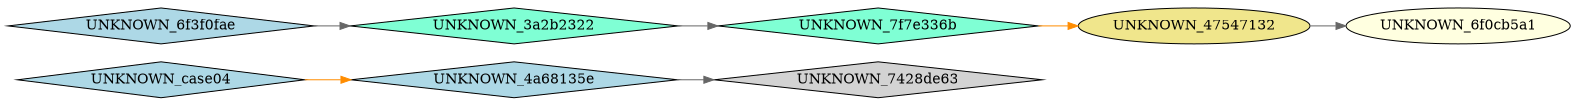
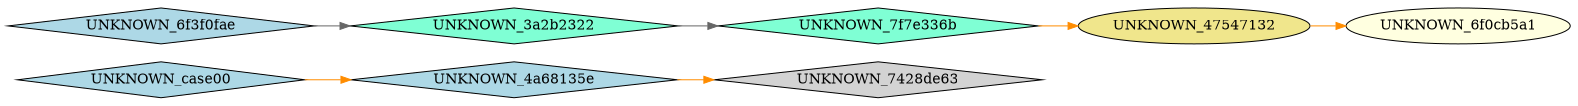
edge "UNKNOWN_47547132" -> "UNKNOWN_6f0cb5a1": color gray40 -> darkorange
node "UNKNOWN_case04": label "UNKNOWN_case04" -> "UNKNOWN_case00"
edge "UNKNOWN_4a68135e" -> "UNKNOWN_7428de63": color gray40 -> darkorange
